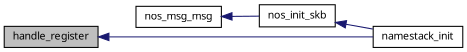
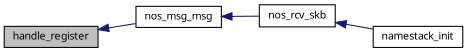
node "nos_init_skb": label "nos_init_skb" -> "nos_rcv_skb"
edge "namestack_init" -> "handle_register": now "nos_msg_msg" -> "handle_register"
